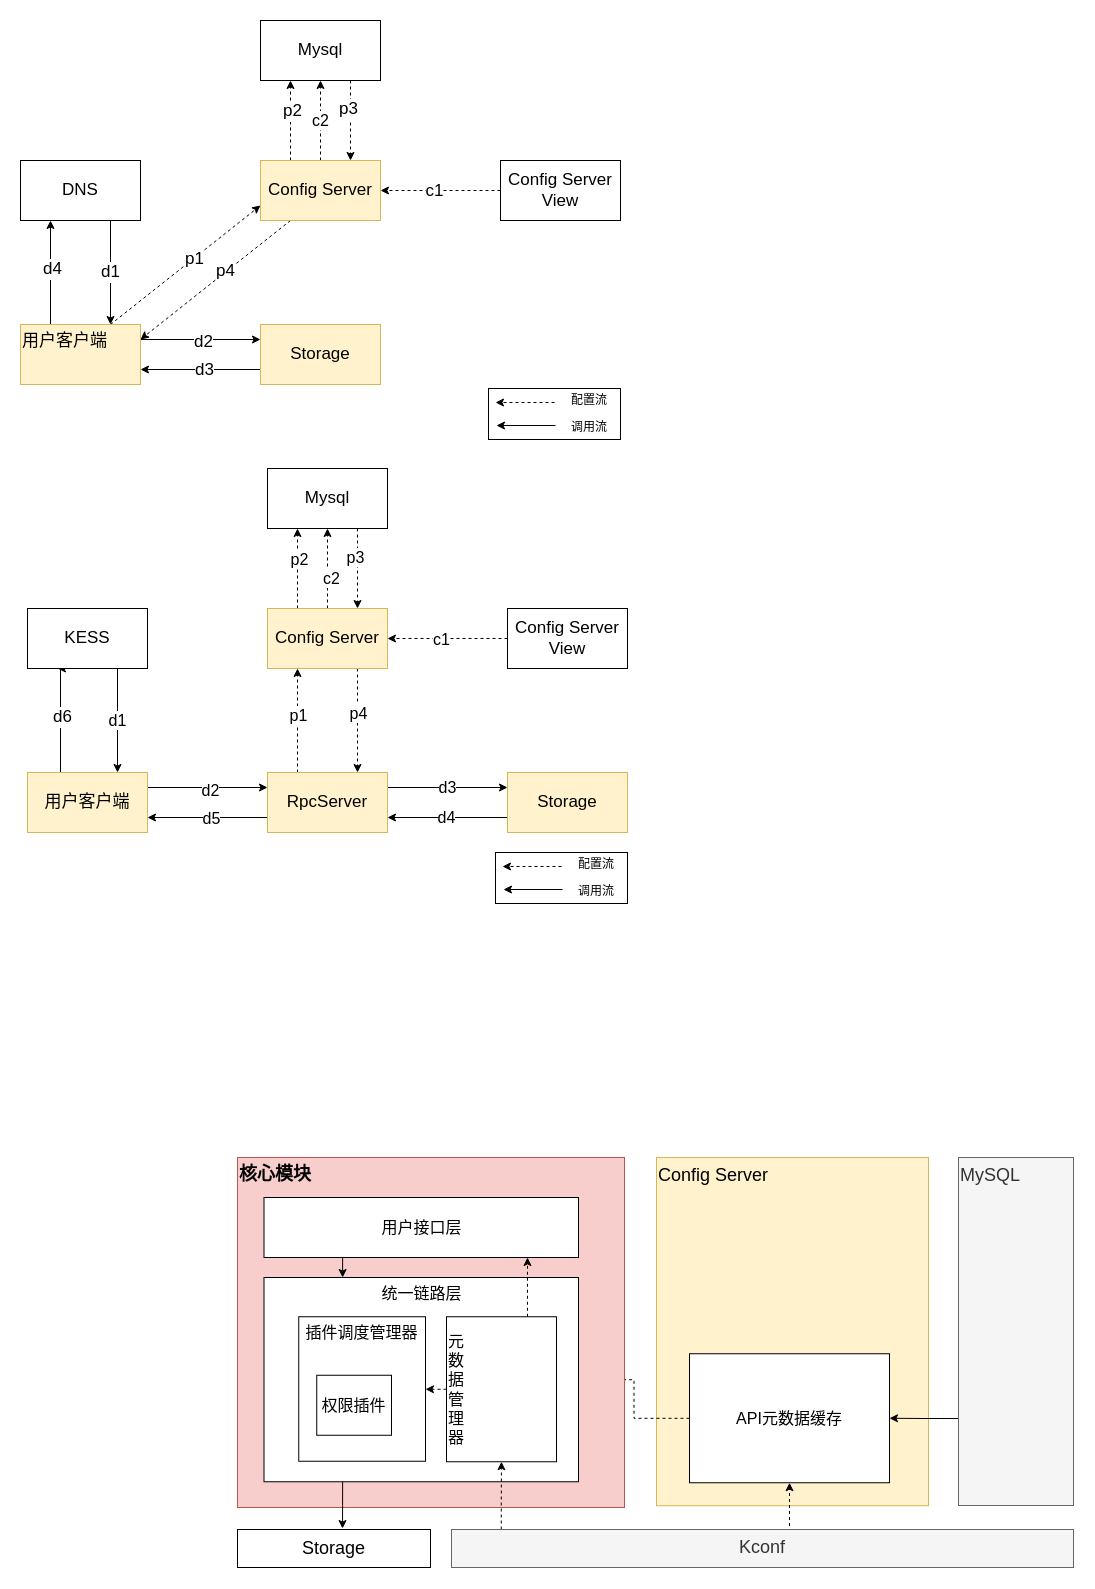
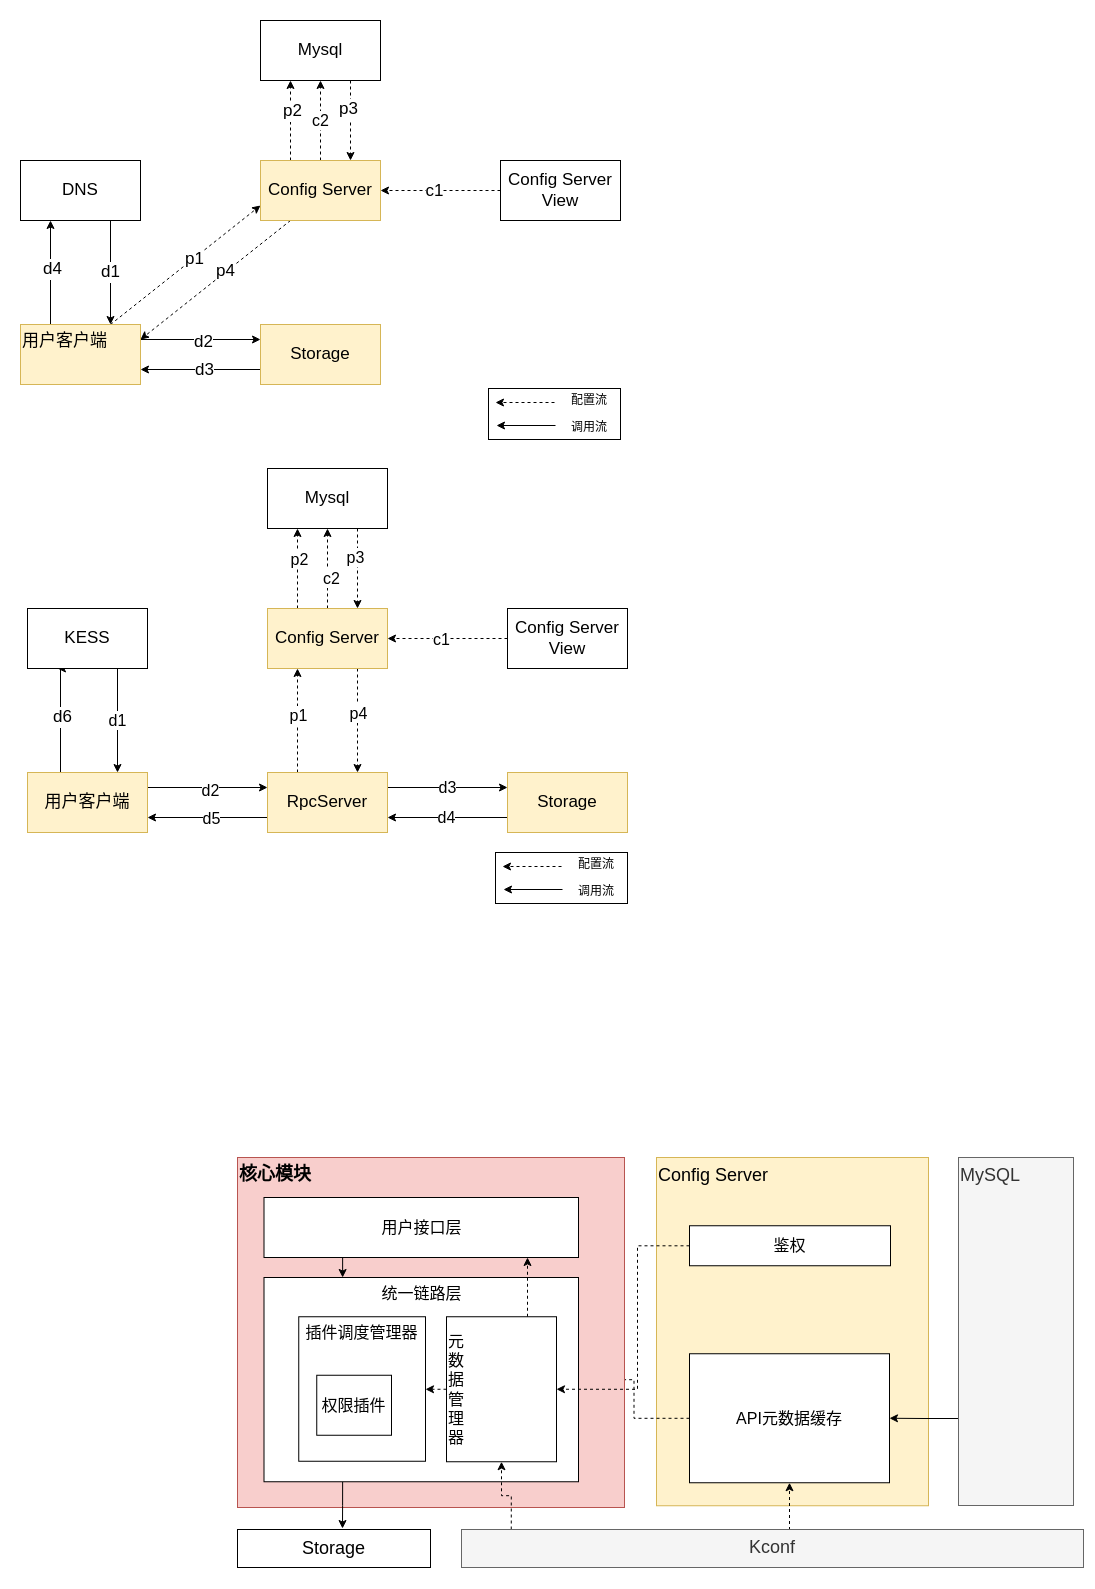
node "鉴权": added
edge "鉴权" -> "元数据管理器": added
node "Kconf": moved (763, 1549) -> (773, 1549)
